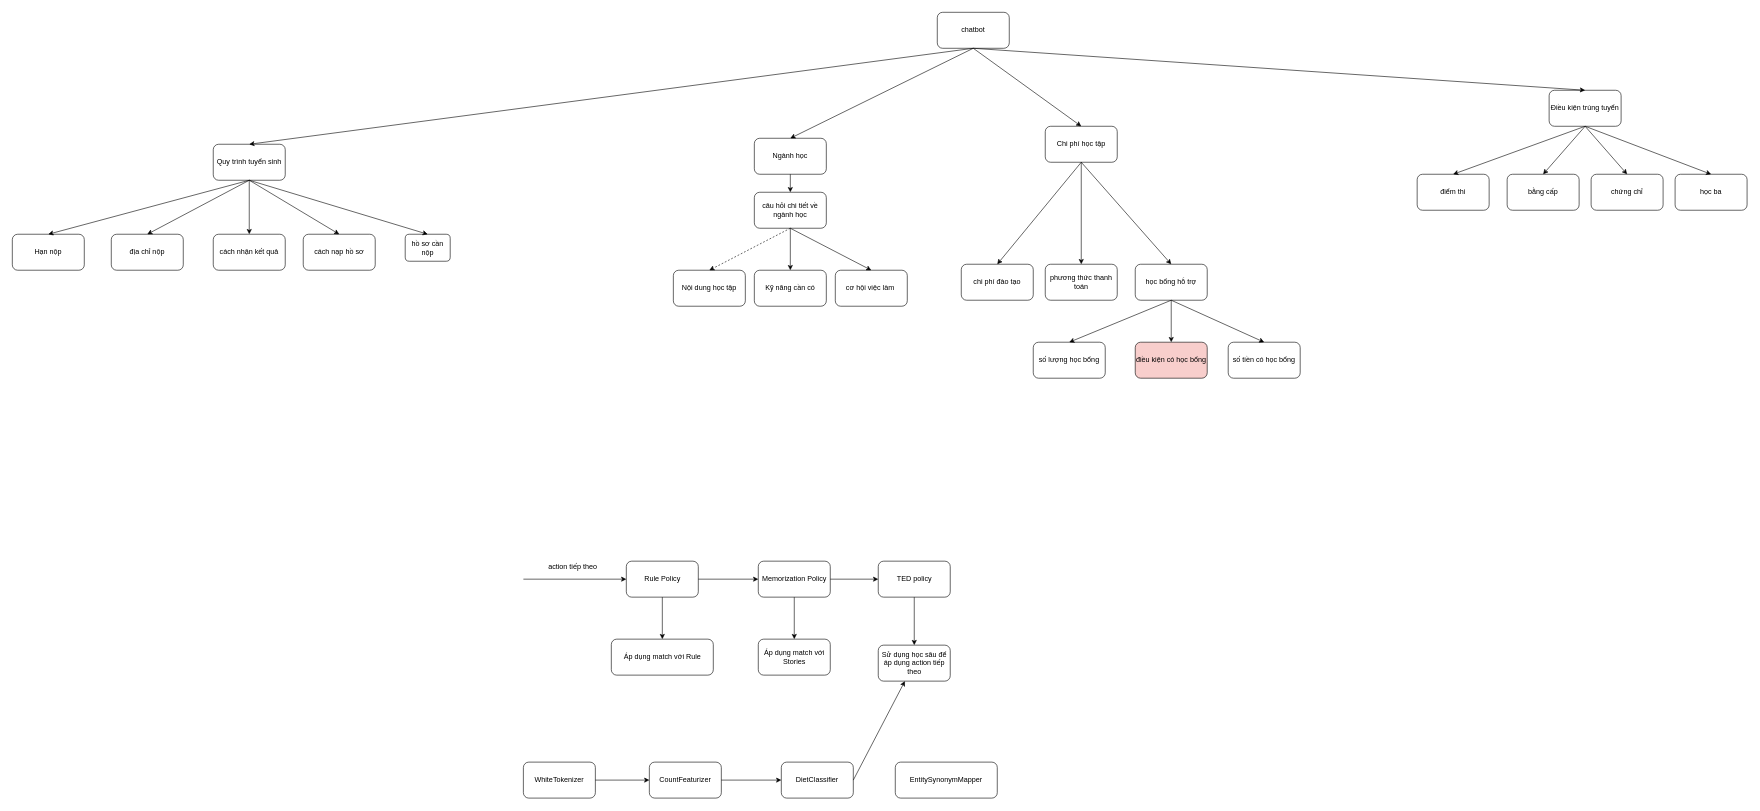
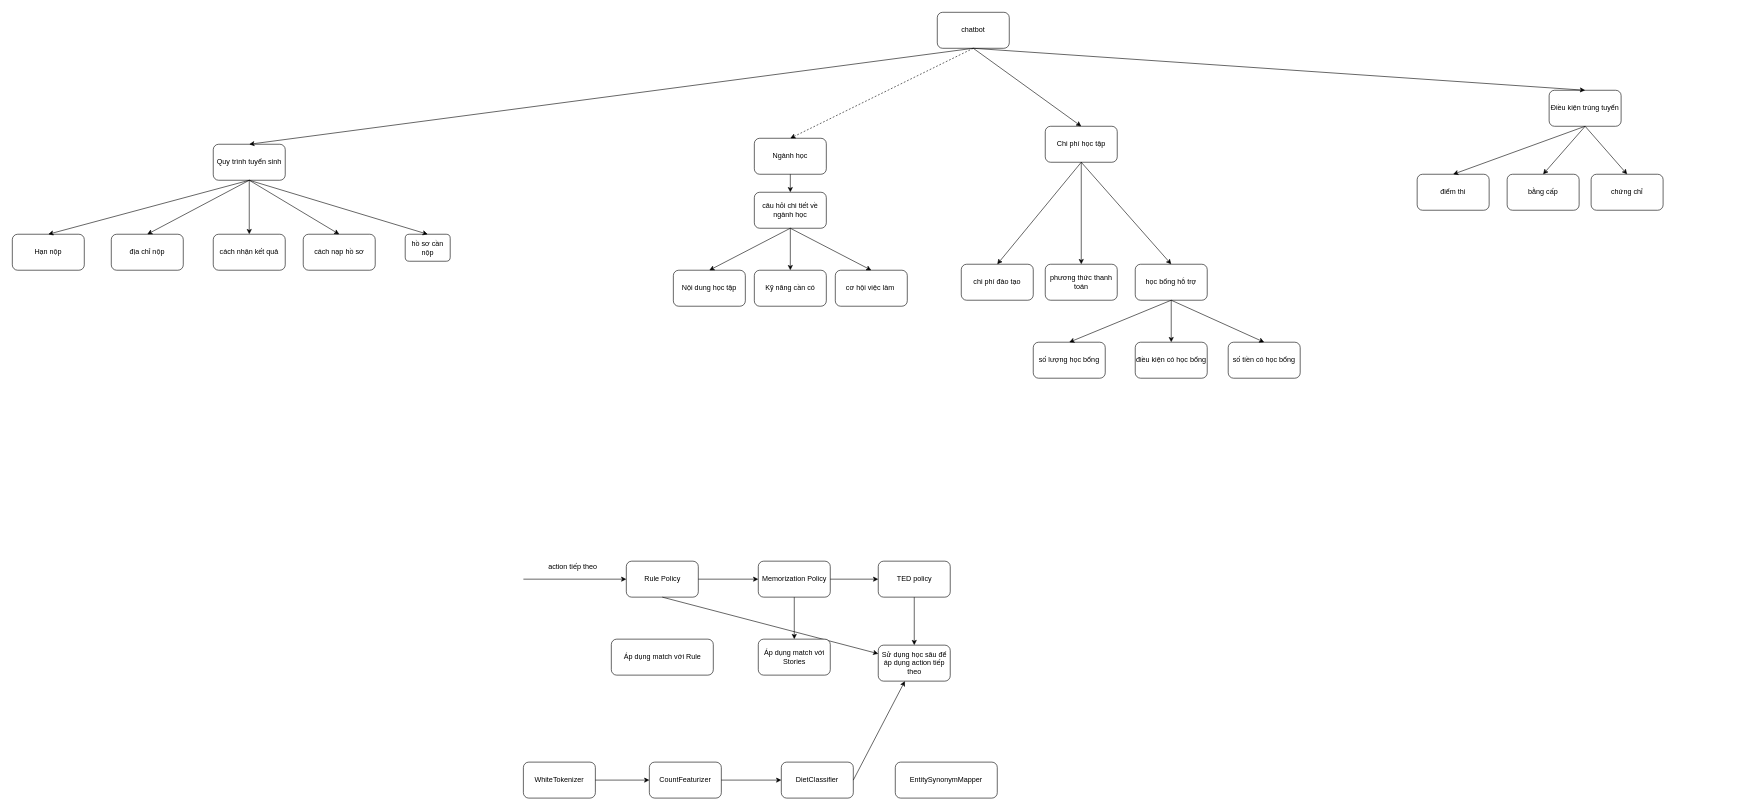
edge "chatbot" -> "Ngành học": style solid -> dashed
edge "Điều kiện trúng tuyển" -> "học ba": removed
node "học ba": removed
edge "câu hỏi chi tiết về ngành học" -> "Nội dung học tập": style dashed -> solid
node "điều kiện có học bổng": fillcolor #f8cecc -> #ffffff
edge "Rule Policy" -> "Áp dụng match với Rule": now "Rule Policy" -> "Sử dụng học sâu để áp dụng action tiếp theo"
